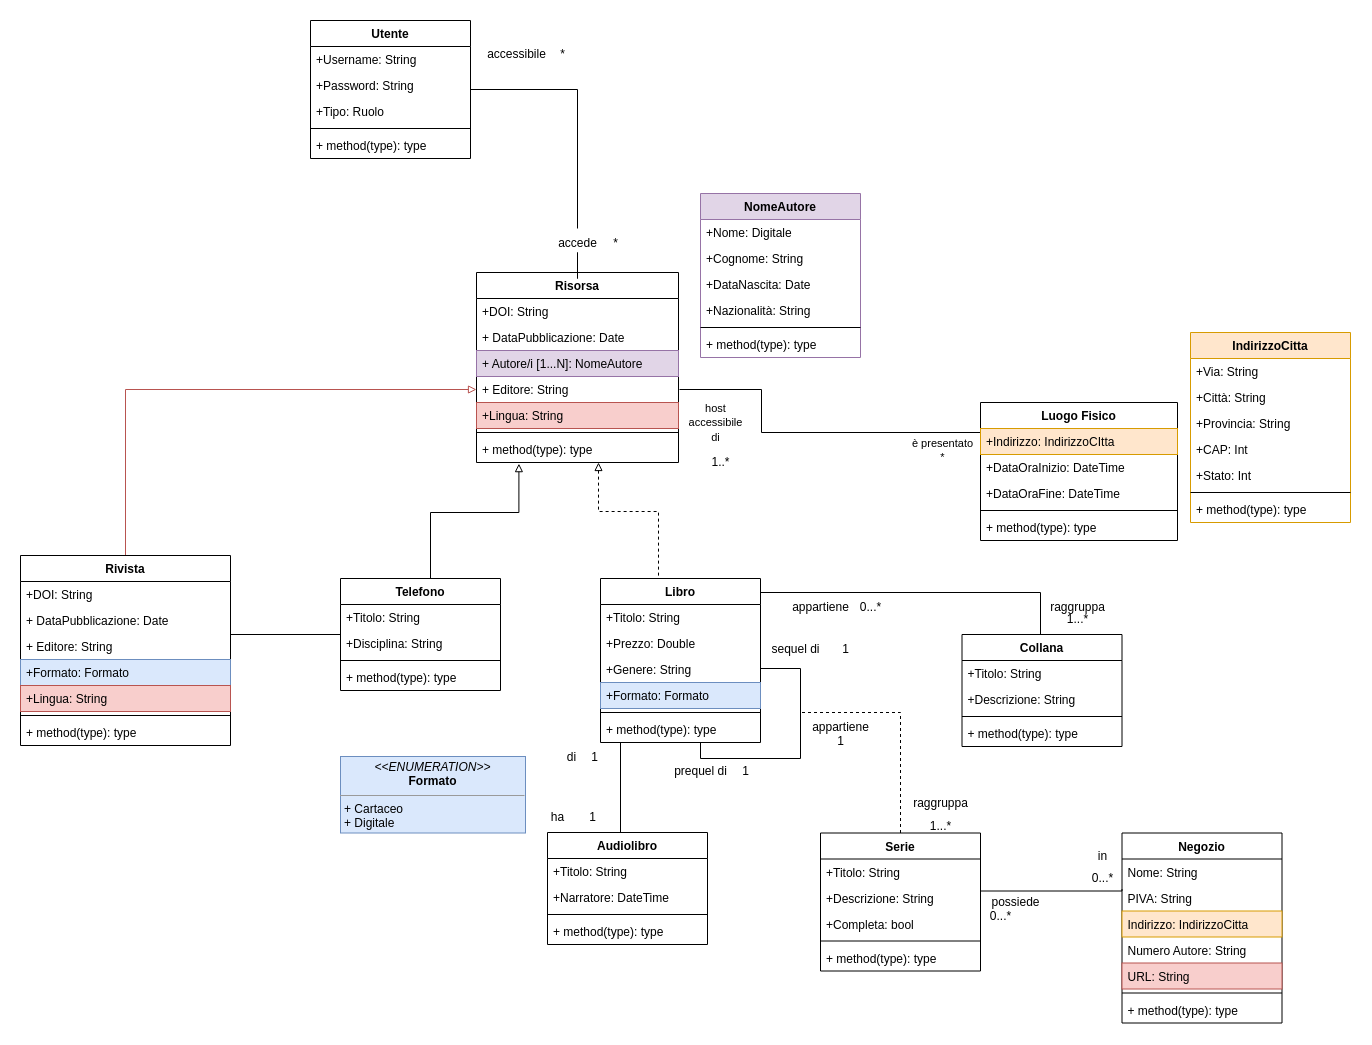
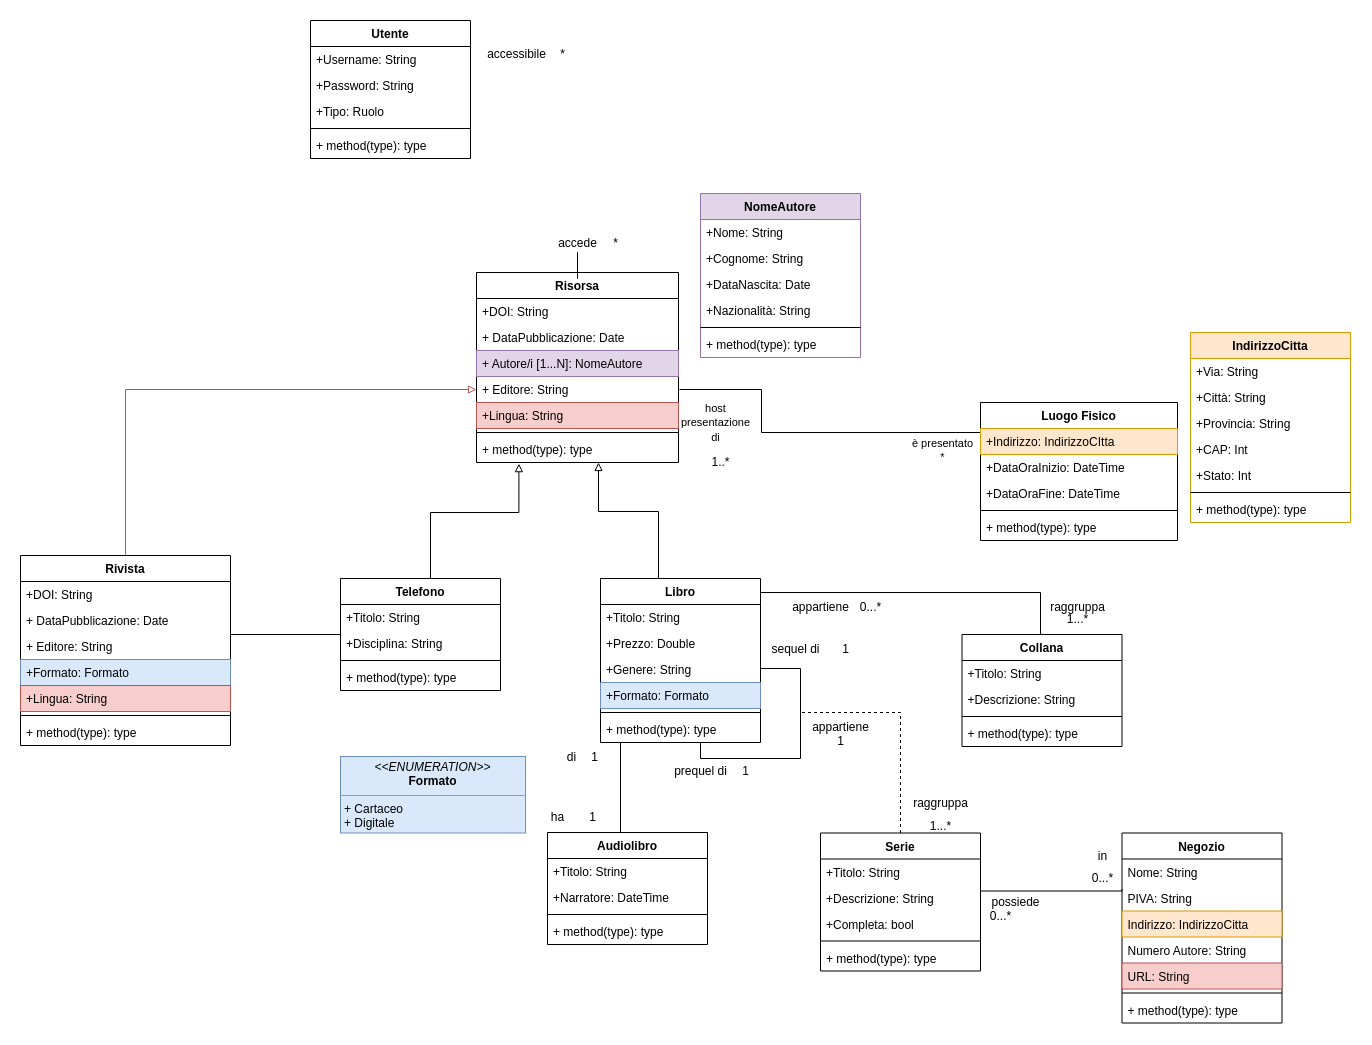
edge "Utente" -- "accede": removed
node "+Nome: Digitale": label "+Nome: Digitale" -> "+Nome: String"
node "host accessibile di": label "host accessibile di" -> "host presentazione di"
edge "Libro" -> "Risorsa": style dashed -> solid
